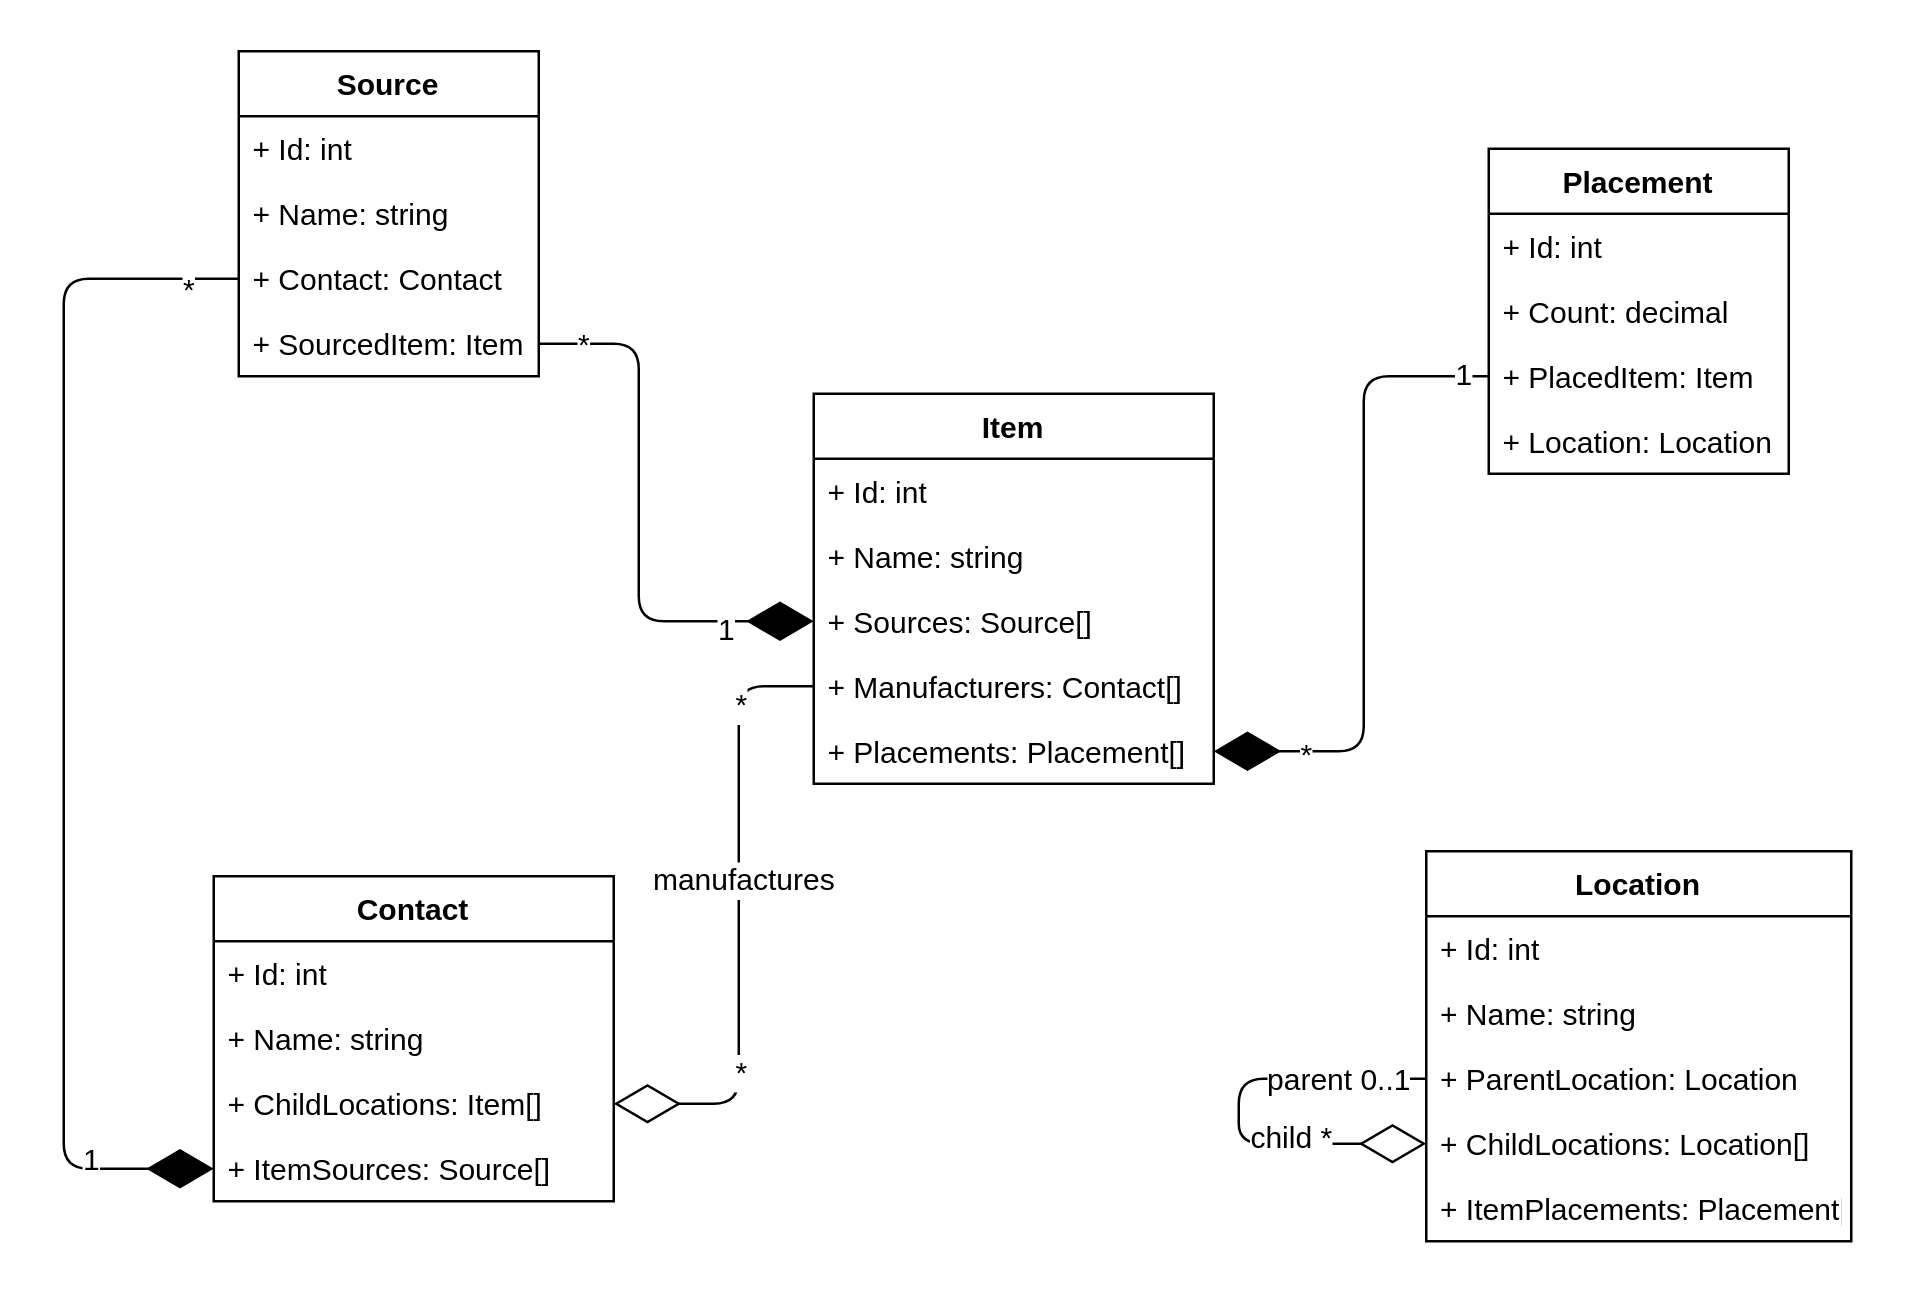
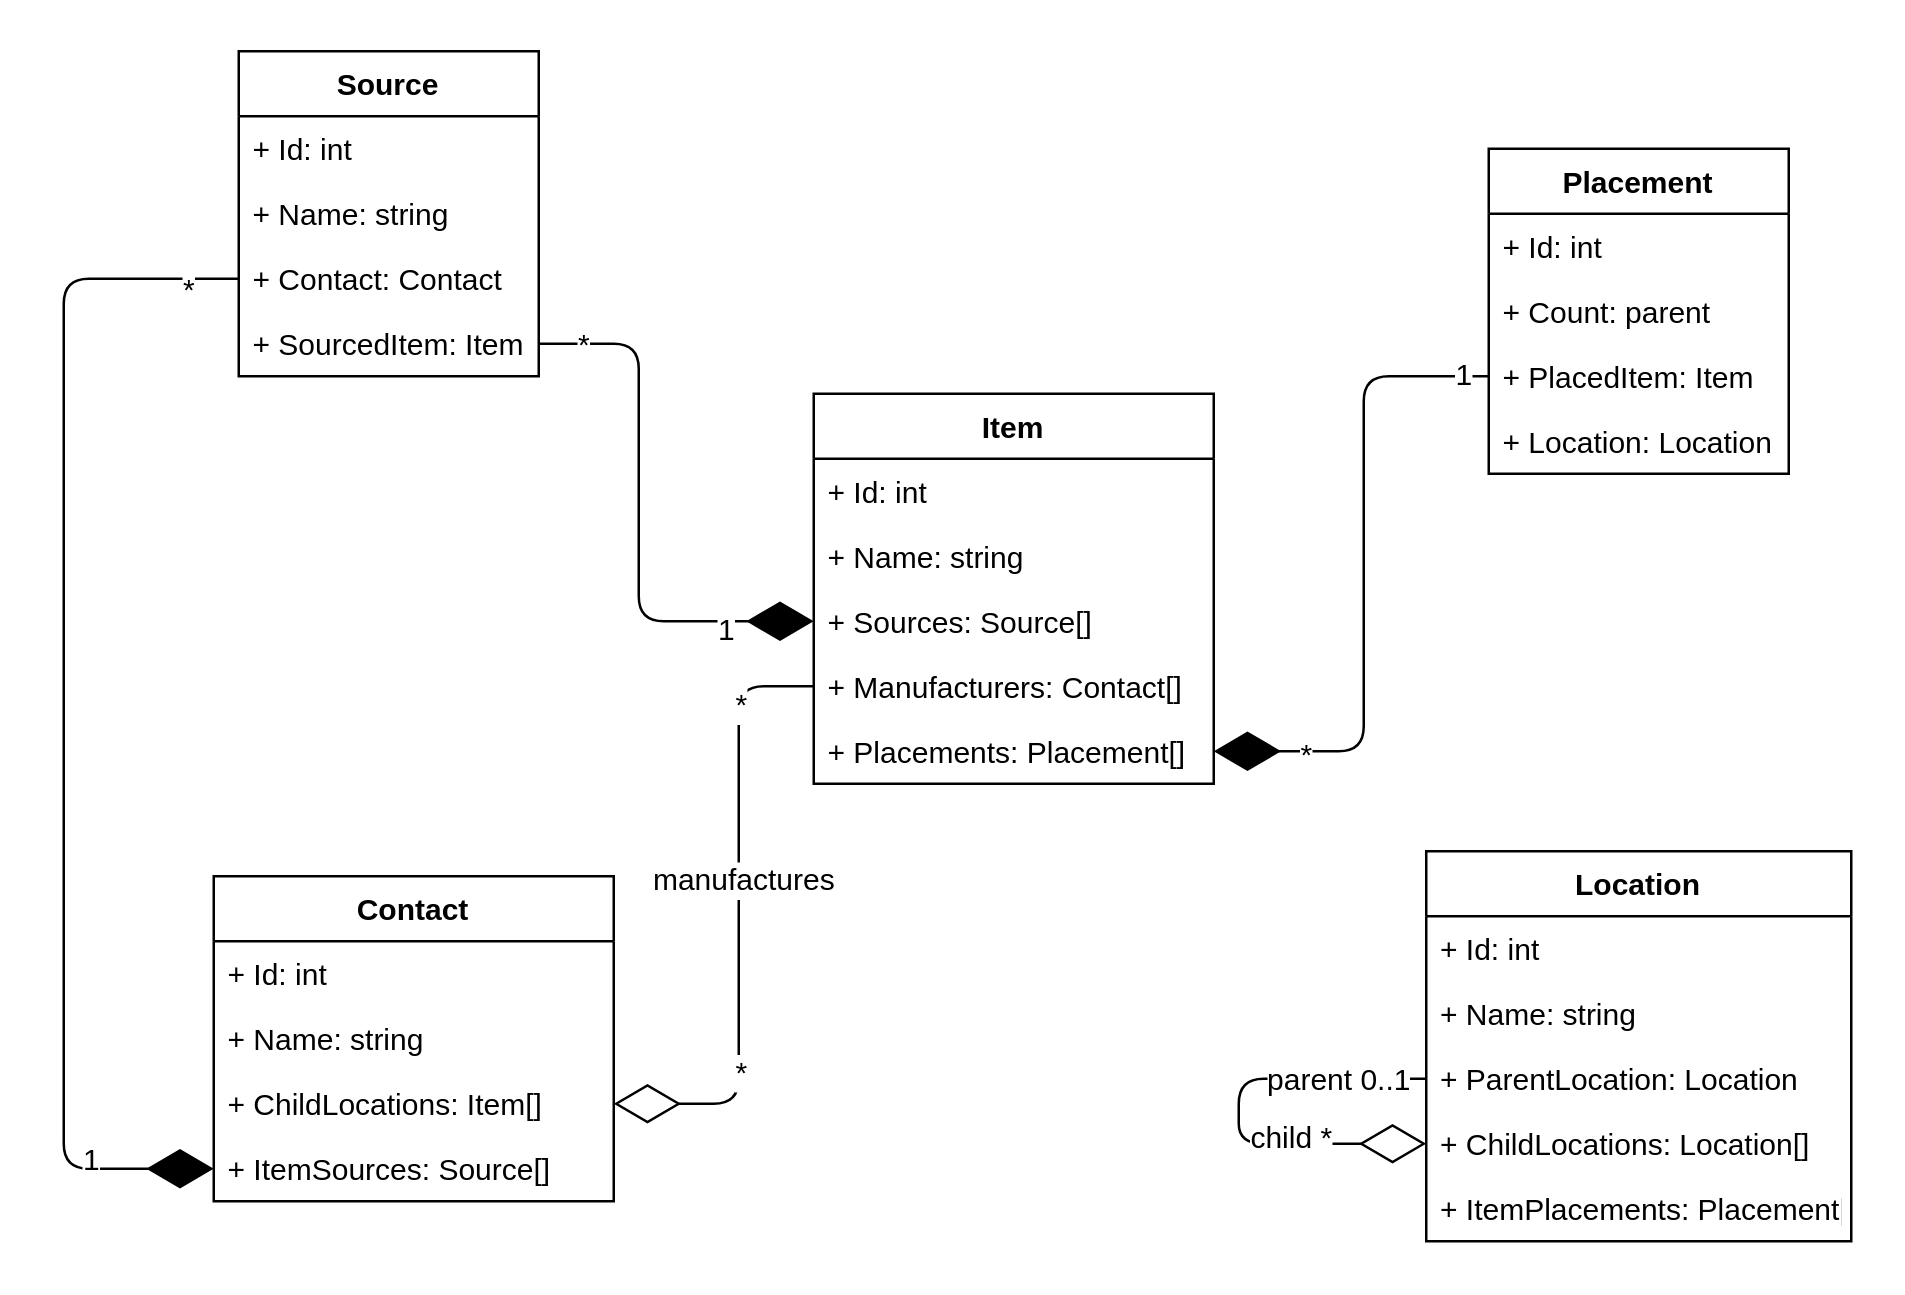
node "+ Count: decimal": label "+ Count: decimal" -> "+ Count: parent"
